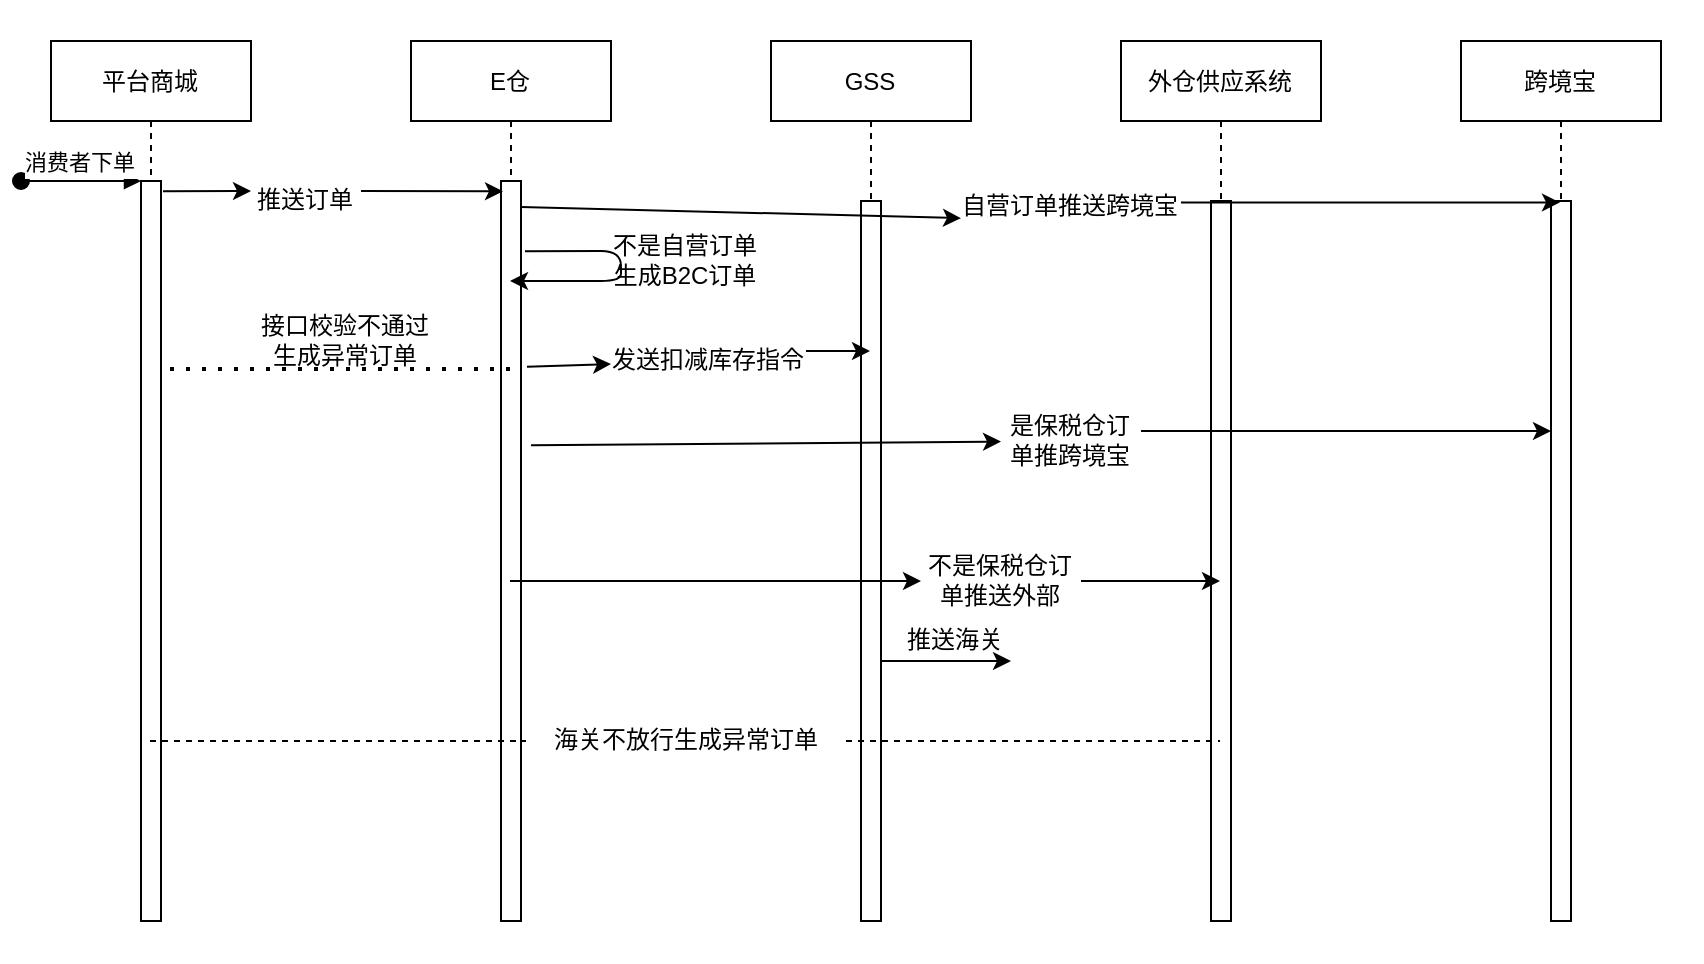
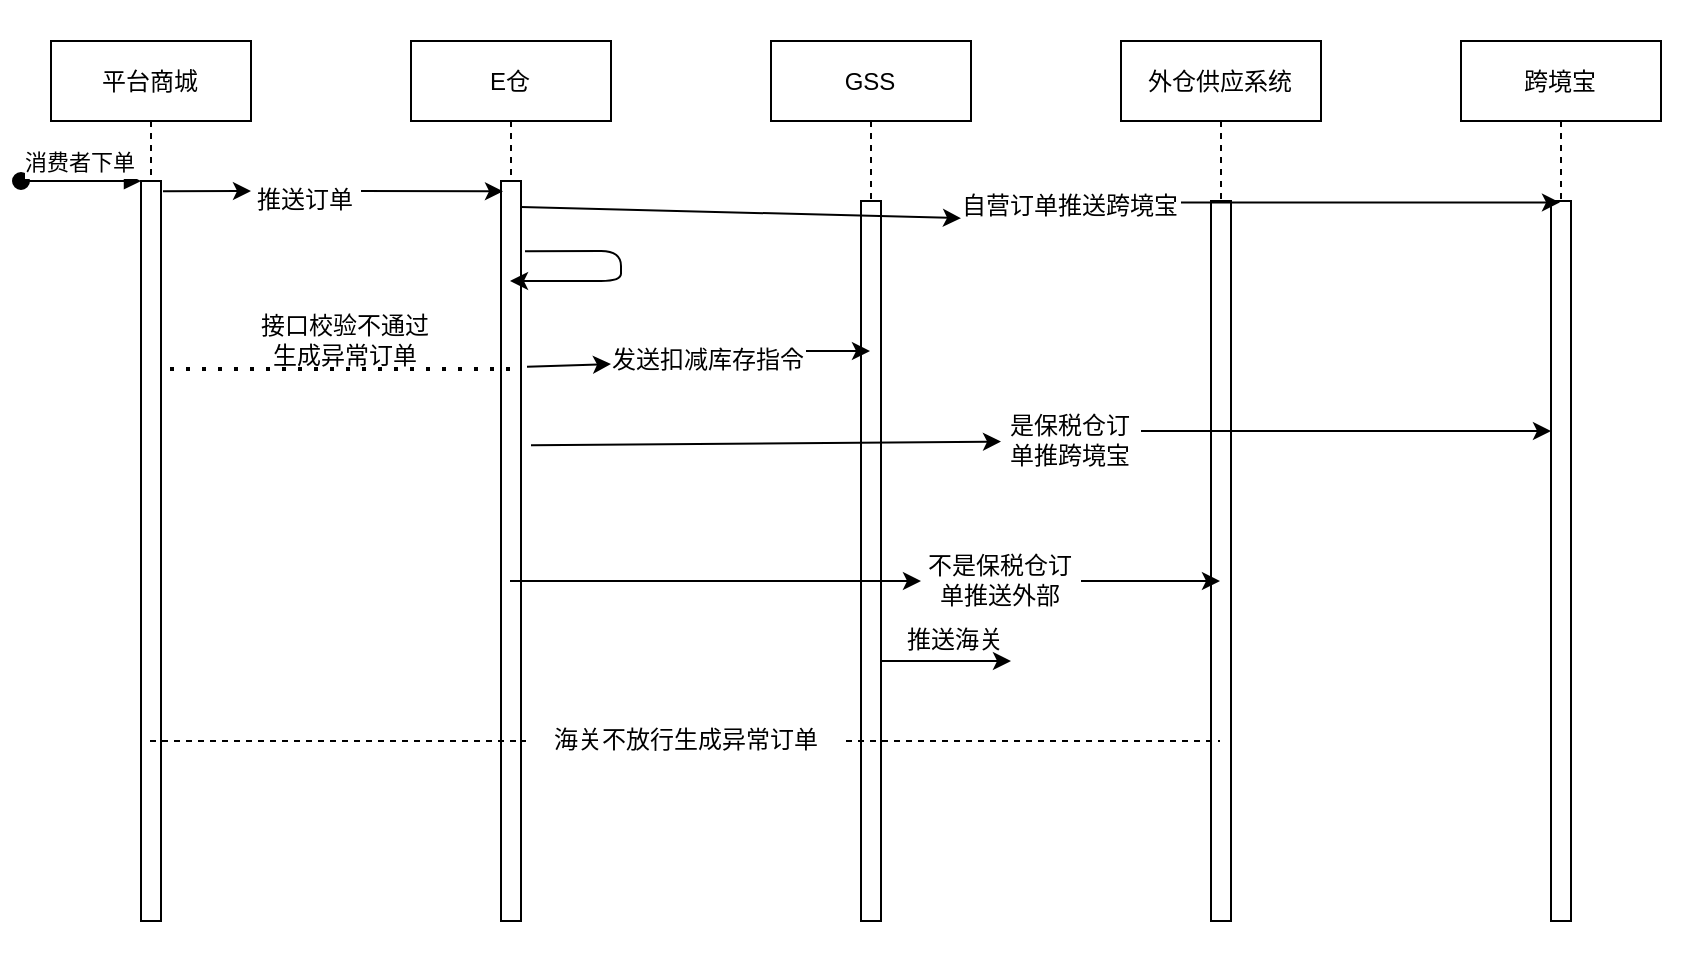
node "不是自营订单生成B2C订单": removed
